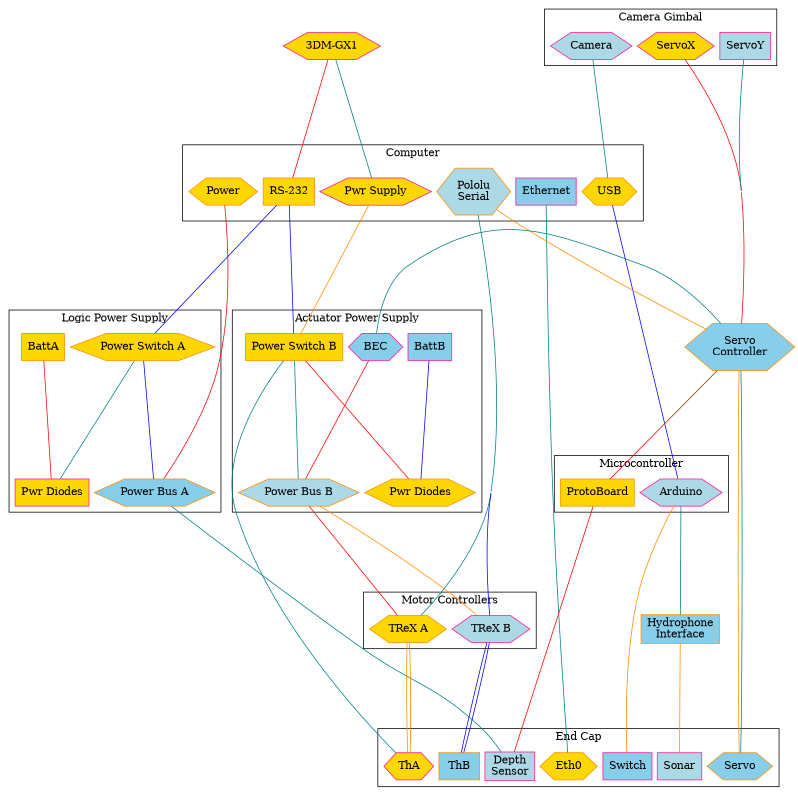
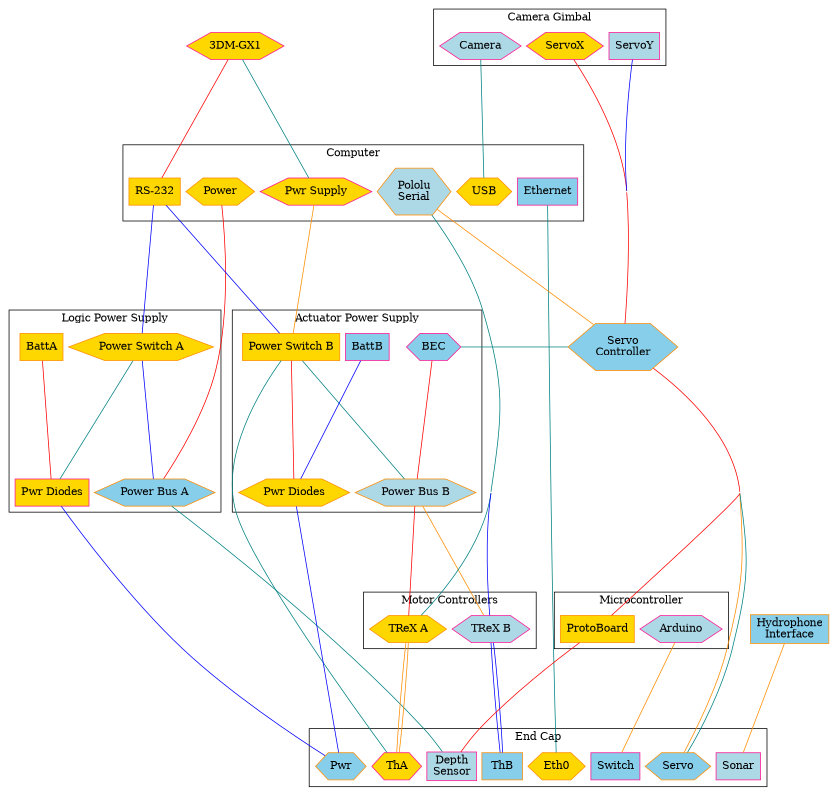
edge "ServoY" -- "Servo Controller": color teal -> blue
edge "USB" -- "Arduino": removed
edge "Arduino" -- "Hydrophone Interface": removed
node "Pwr": added
